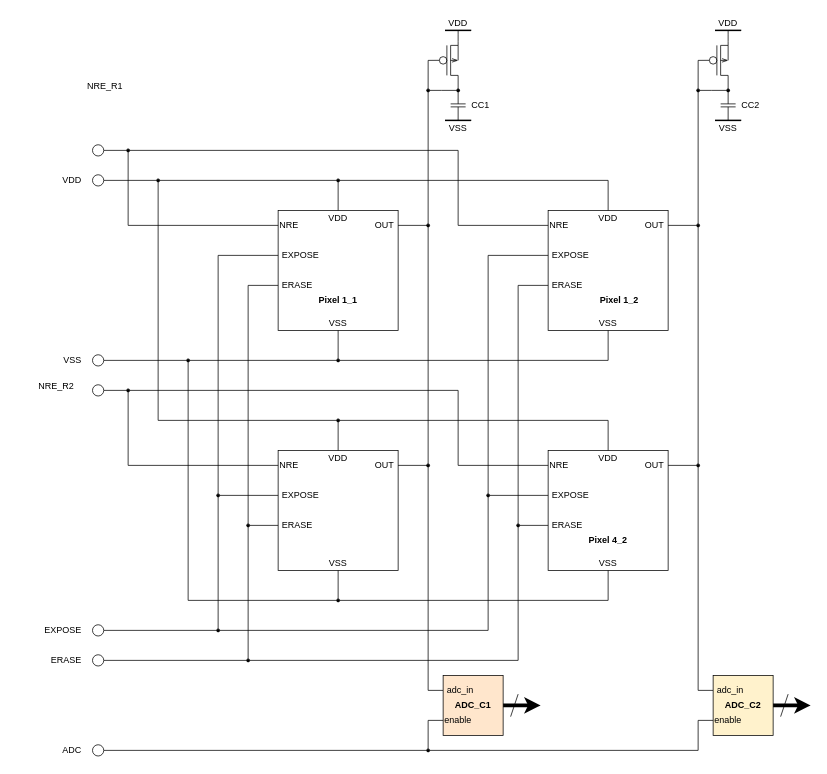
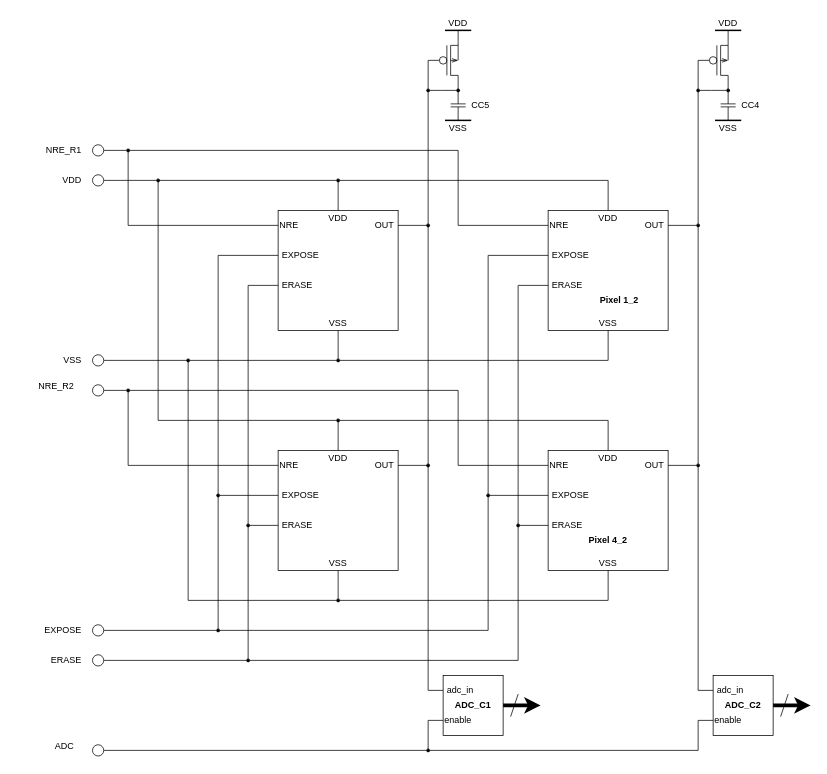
node "NRE_R1": moved (94, 87) -> (53, 150)
node "CC1": label "CC1" -> "CC5"
node "CC2": label "CC2" -> "CC4"
node "Pixel 1_1": removed
node "ADC_C1": fillcolor #ffe6cc -> #ffffff
node "ADC_C2": fillcolor #fff2cc -> #ffffff
node "ADC": moved (53, 750) -> (45, 747)
